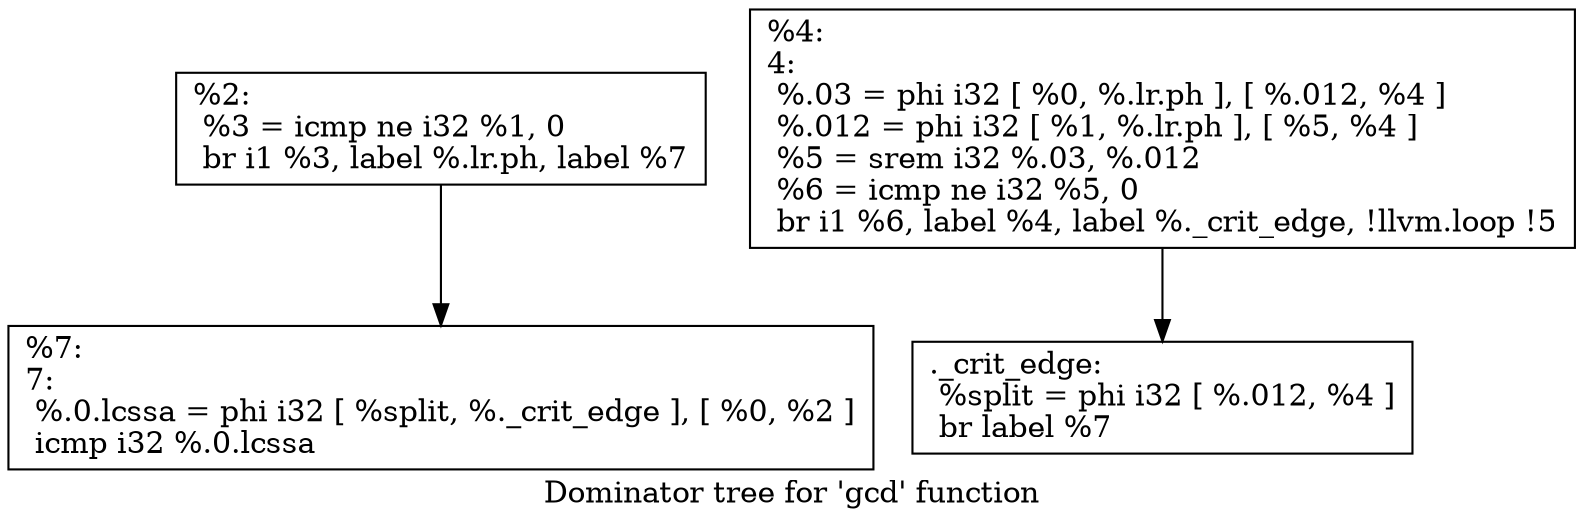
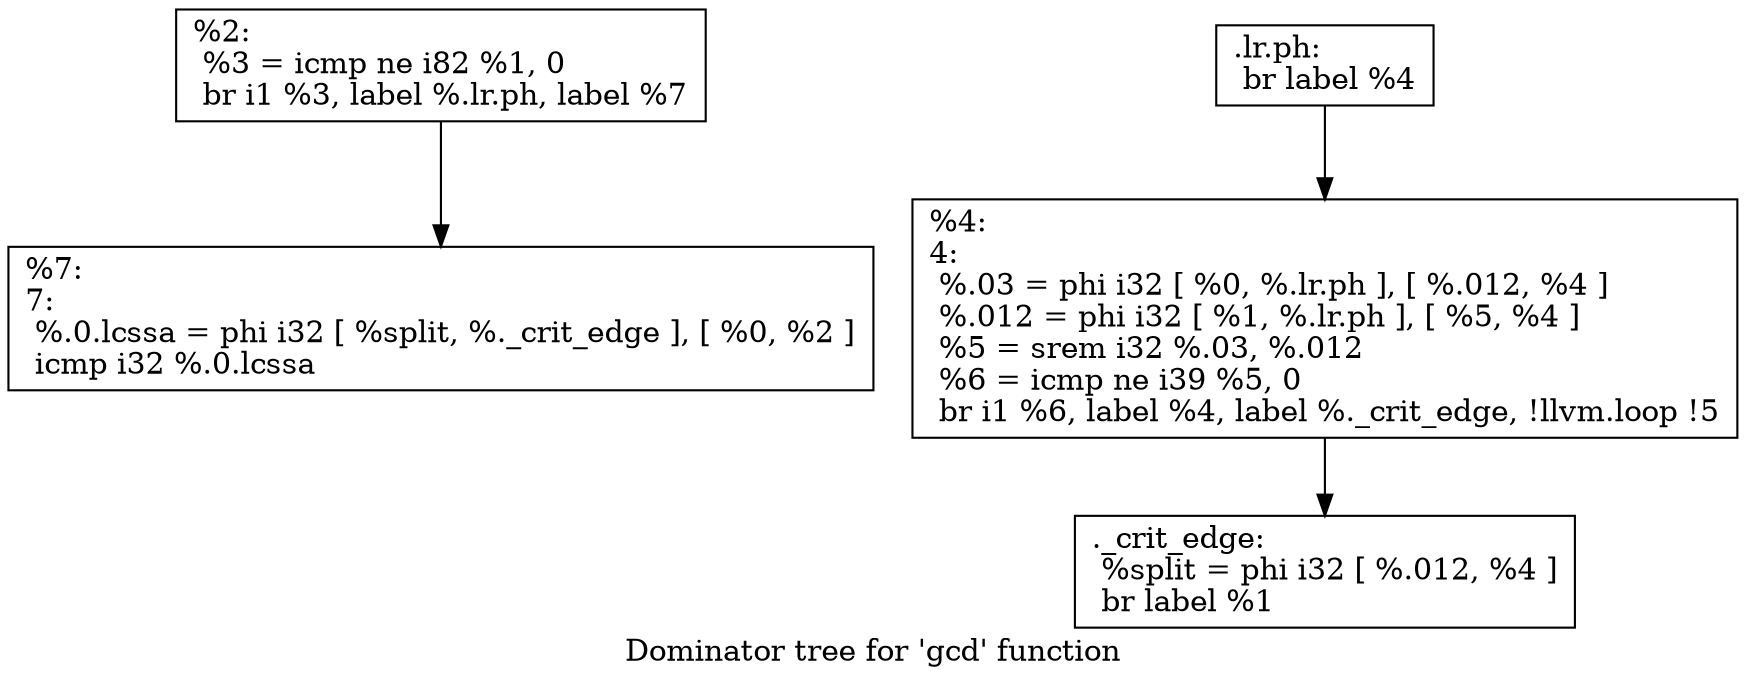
node ".lr.ph:": added
node "%2:": text "%3 = icmp ne i32 %1, 0" -> "%3 = icmp ne i82 %1, 0"
node "%4:": text "%6 = icmp ne i32 %5, 0" -> "%6 = icmp ne i39 %5, 0"
node "._crit_edge:": text "br label %7" -> "br label %1"
